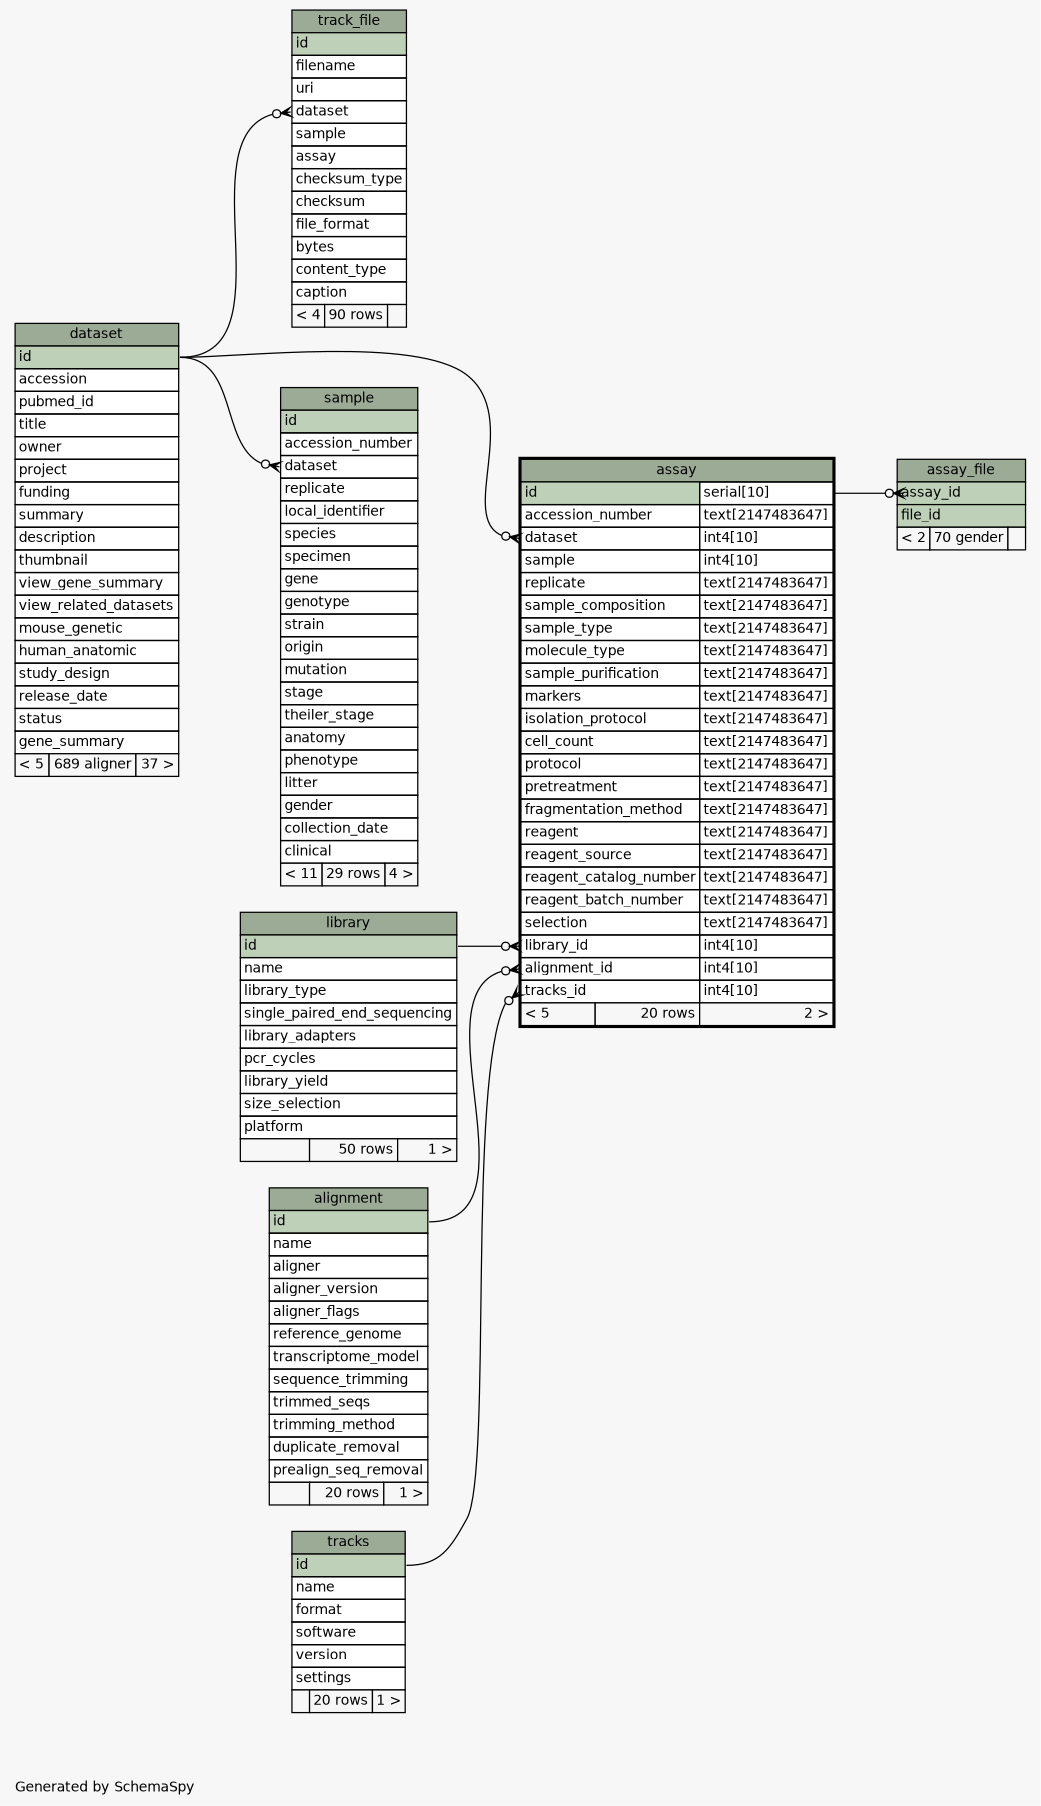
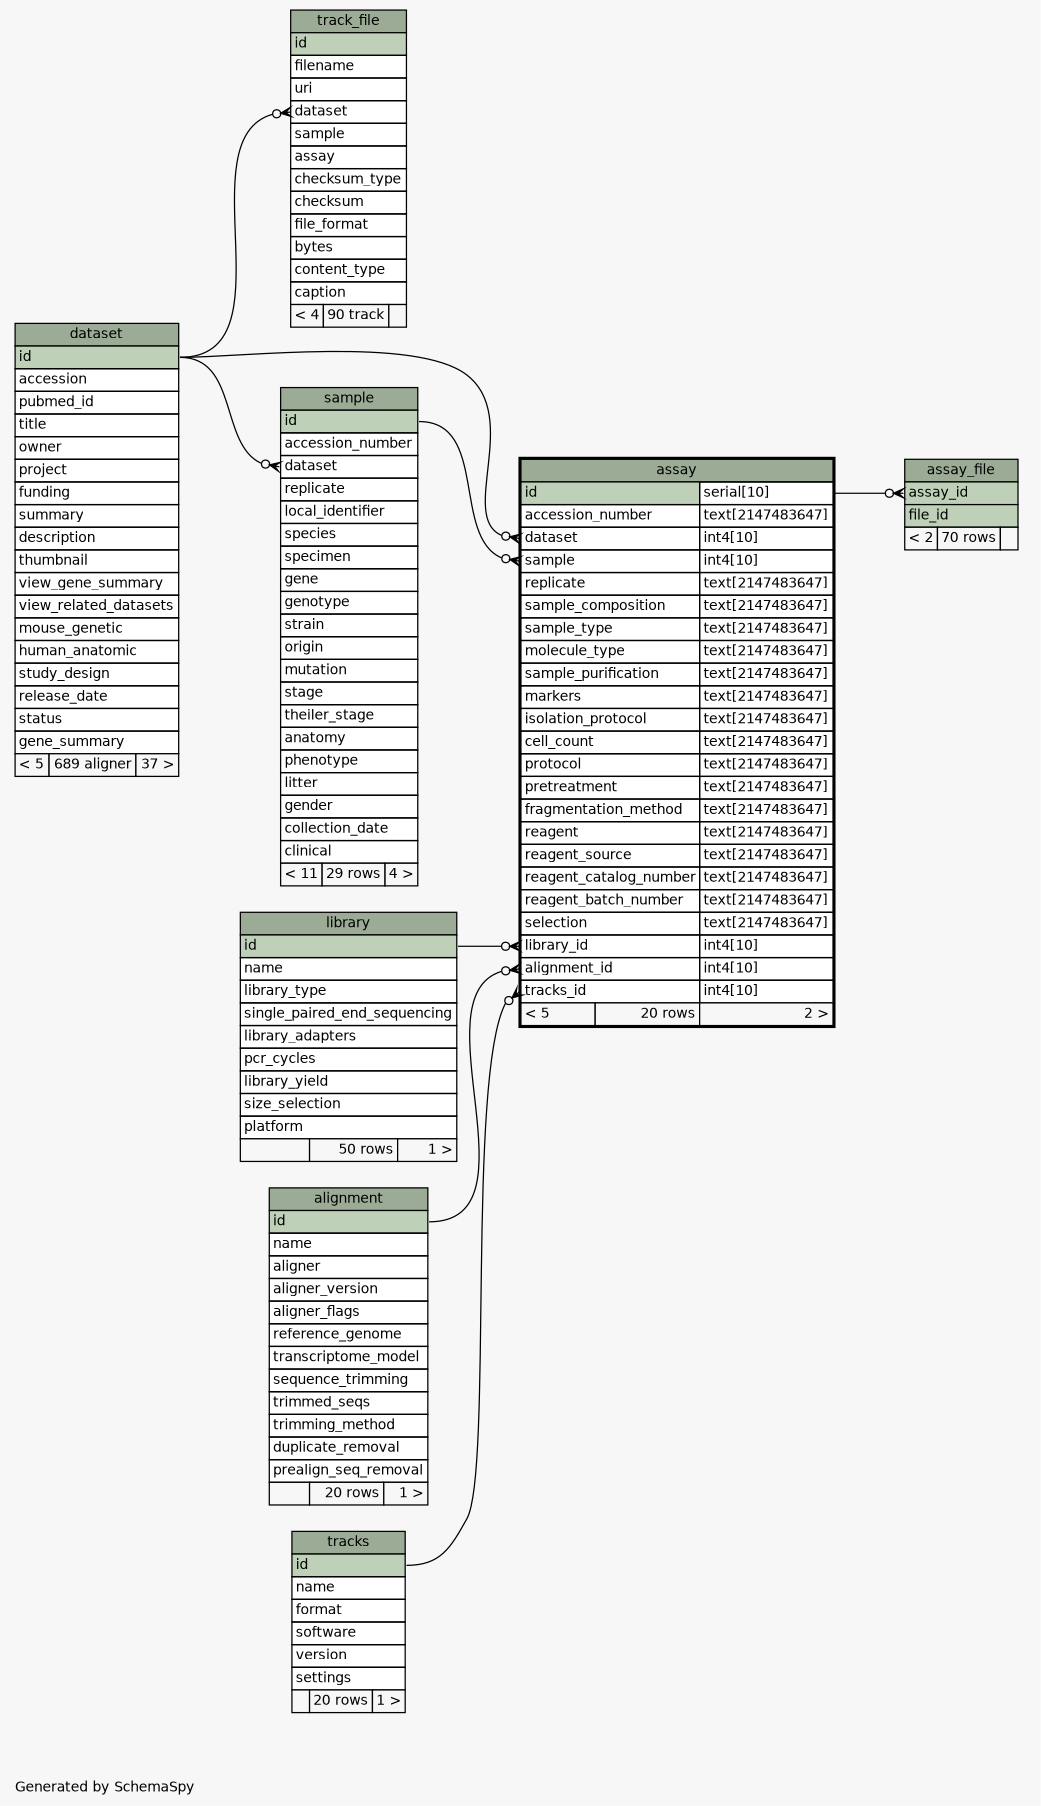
node "track_file": text "90 rows" -> "90 track"
edge "sample" -> "assay": added
node "assay_file": text "70 gender" -> "70 rows"
